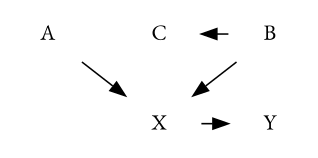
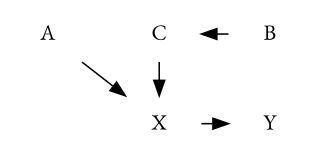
edge "B" -> "X": now "C" -> "X"
